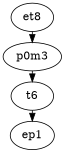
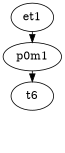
node "et8": label "et8" -> "et1"
node "p0m3": label "p0m3" -> "p0m1"
node "ep1": removed
